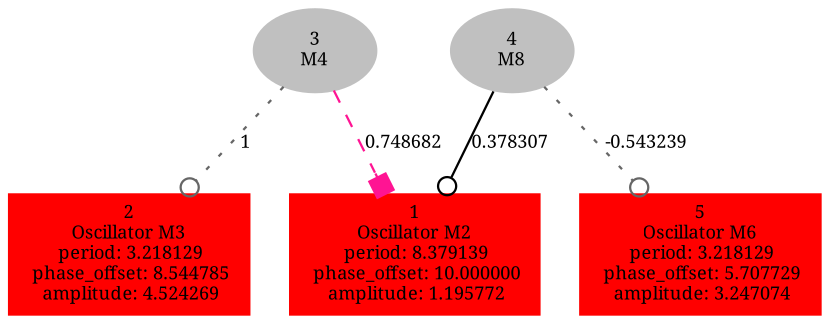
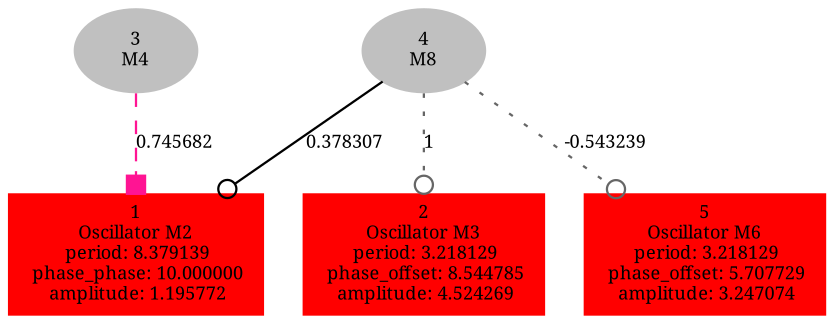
edge "3" -> "2": now "4" -> "2"
edge "3" -> "1": label "0.748682 " -> "0.745682 "
node "1": text "phase_offset: 10.000000" -> "phase_phase: 10.000000"
